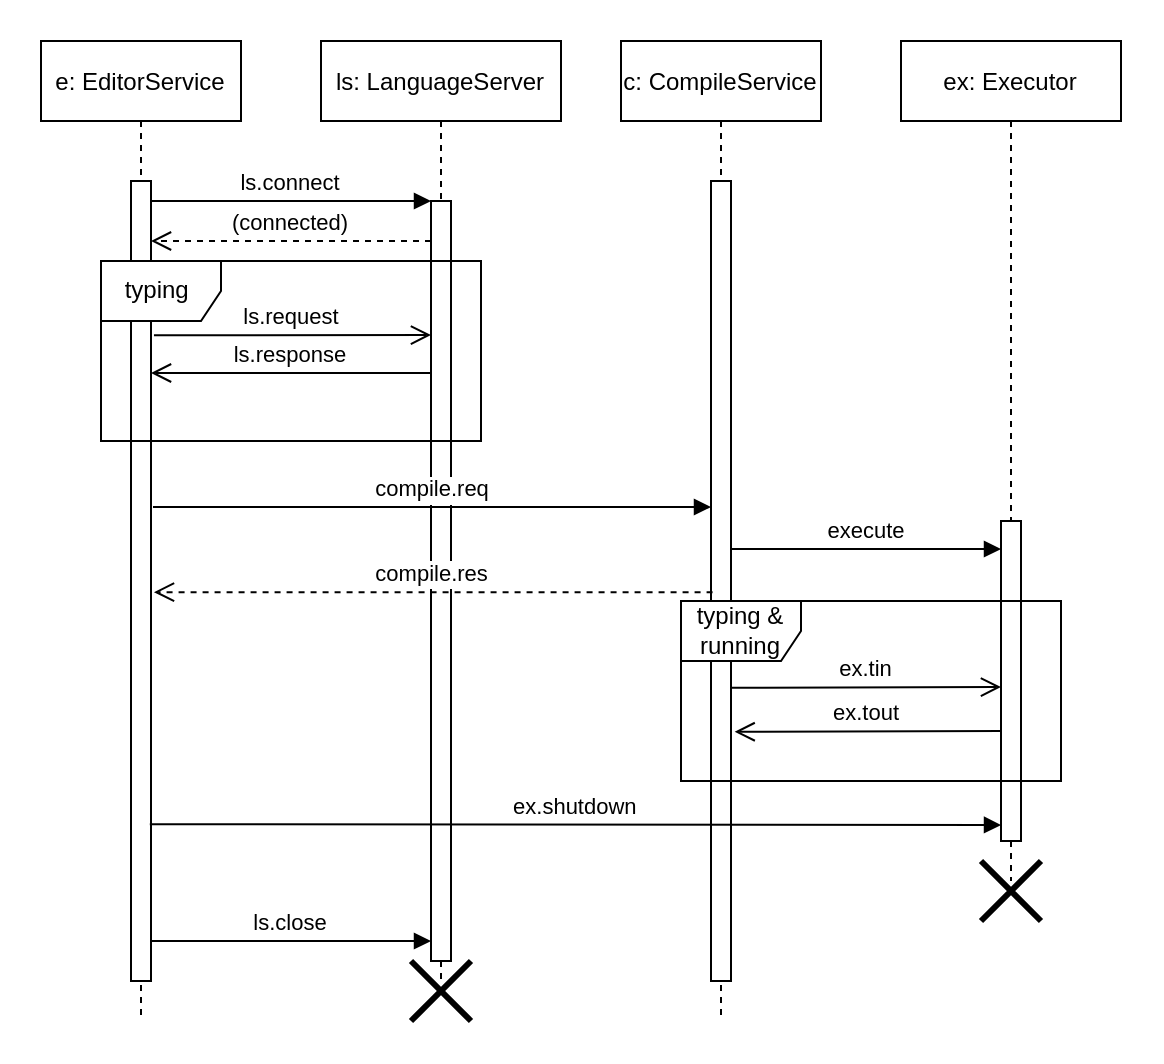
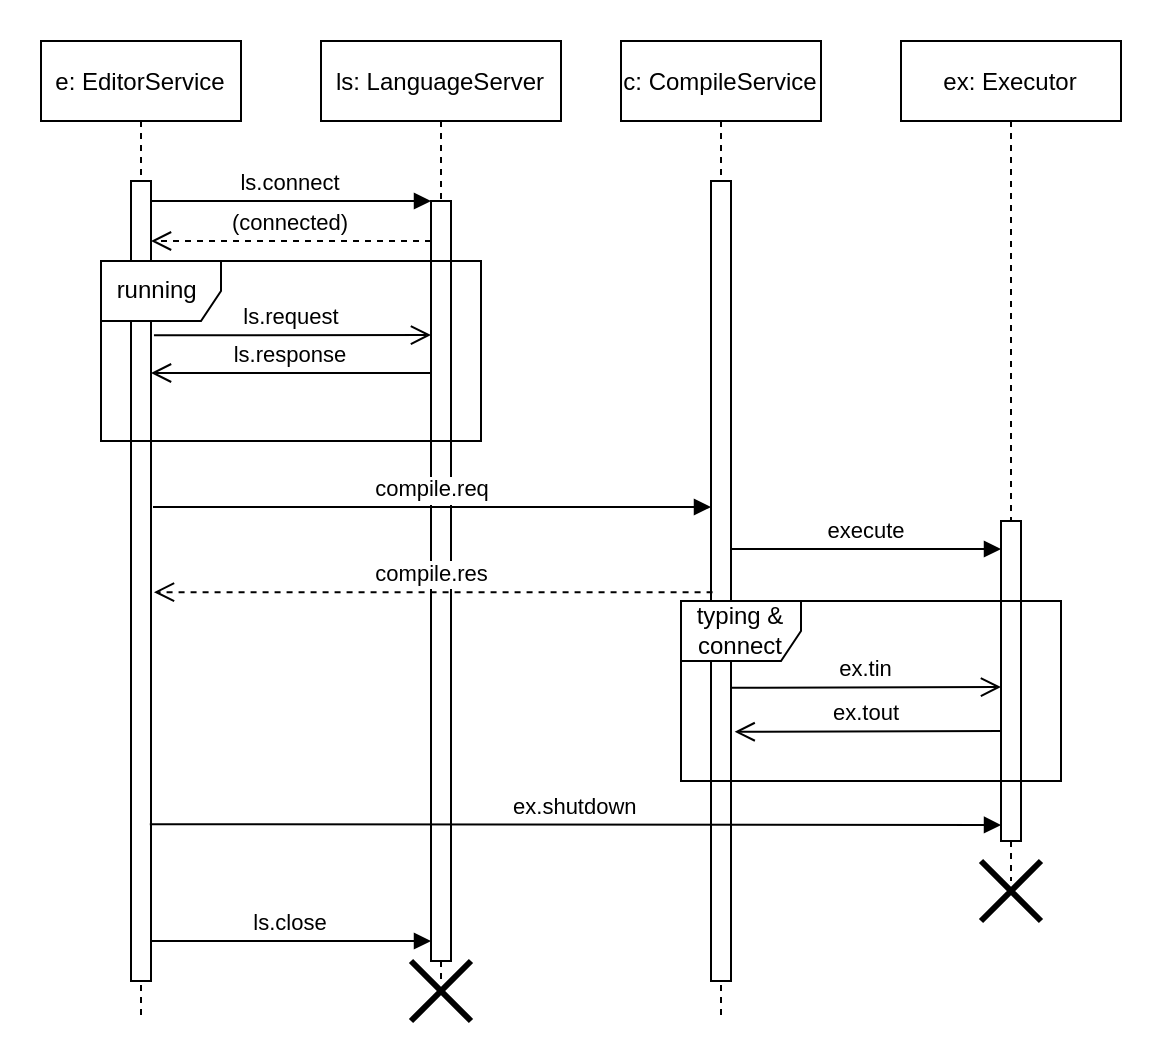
node "typing": label "typing" -> "running"
node "typing & running": label "typing & running" -> "typing & connect"
